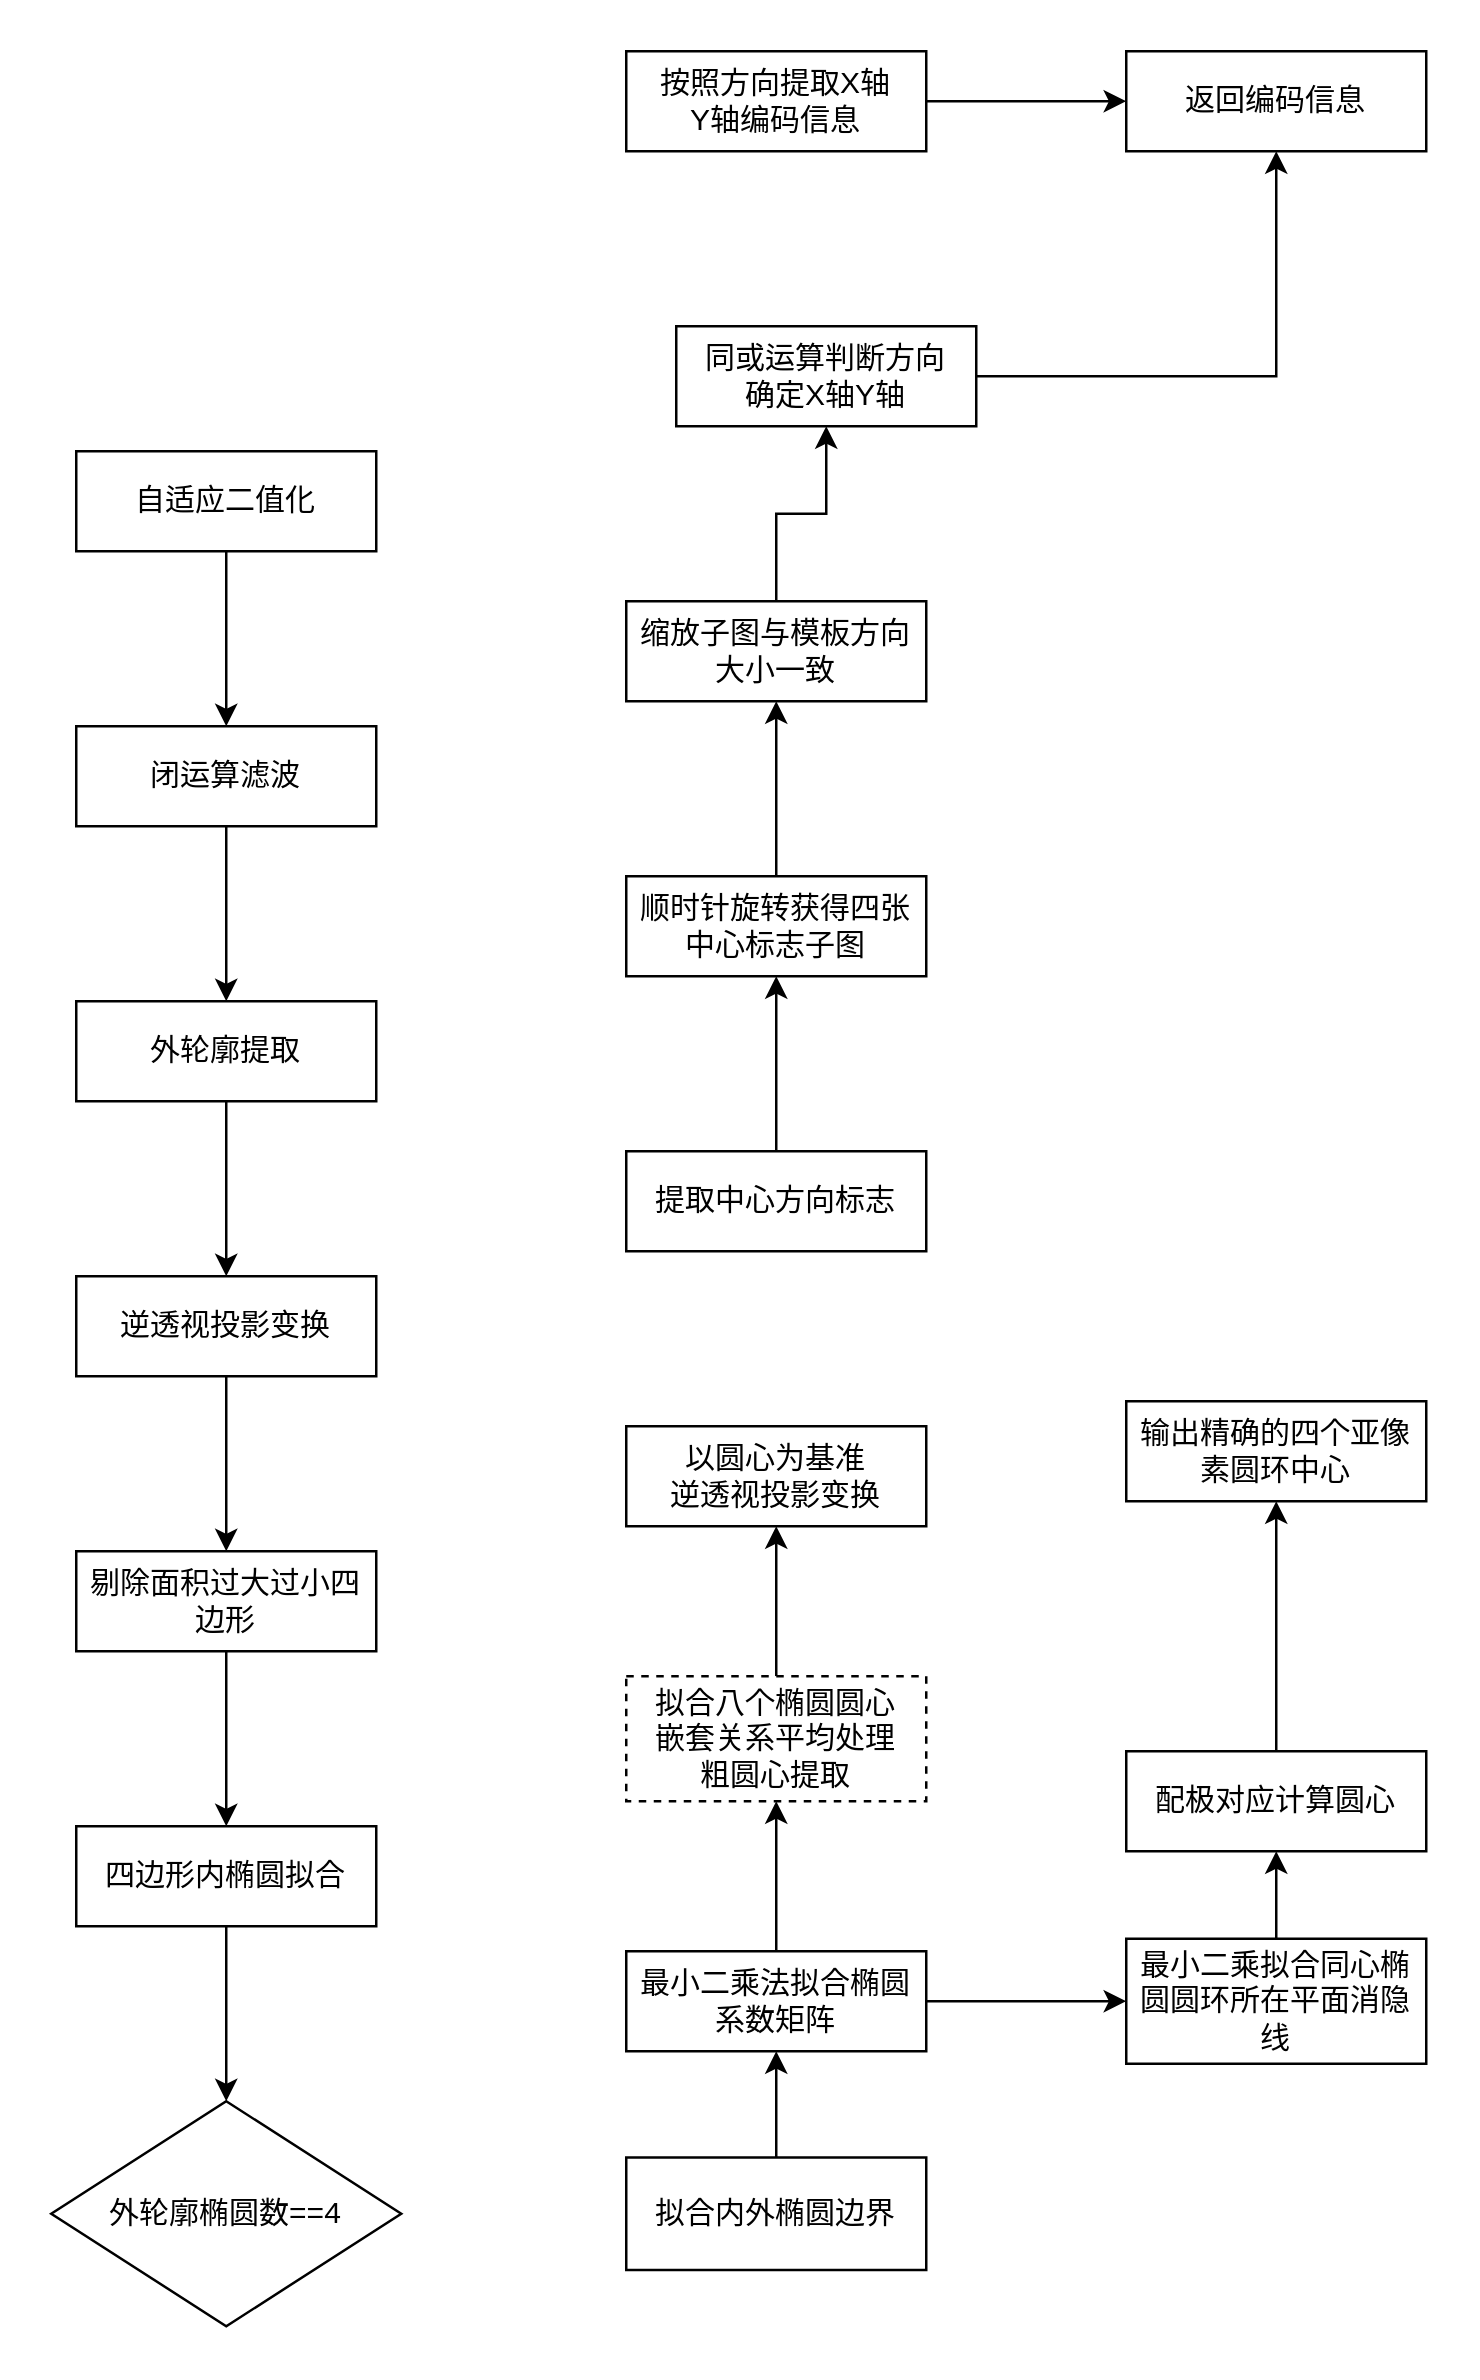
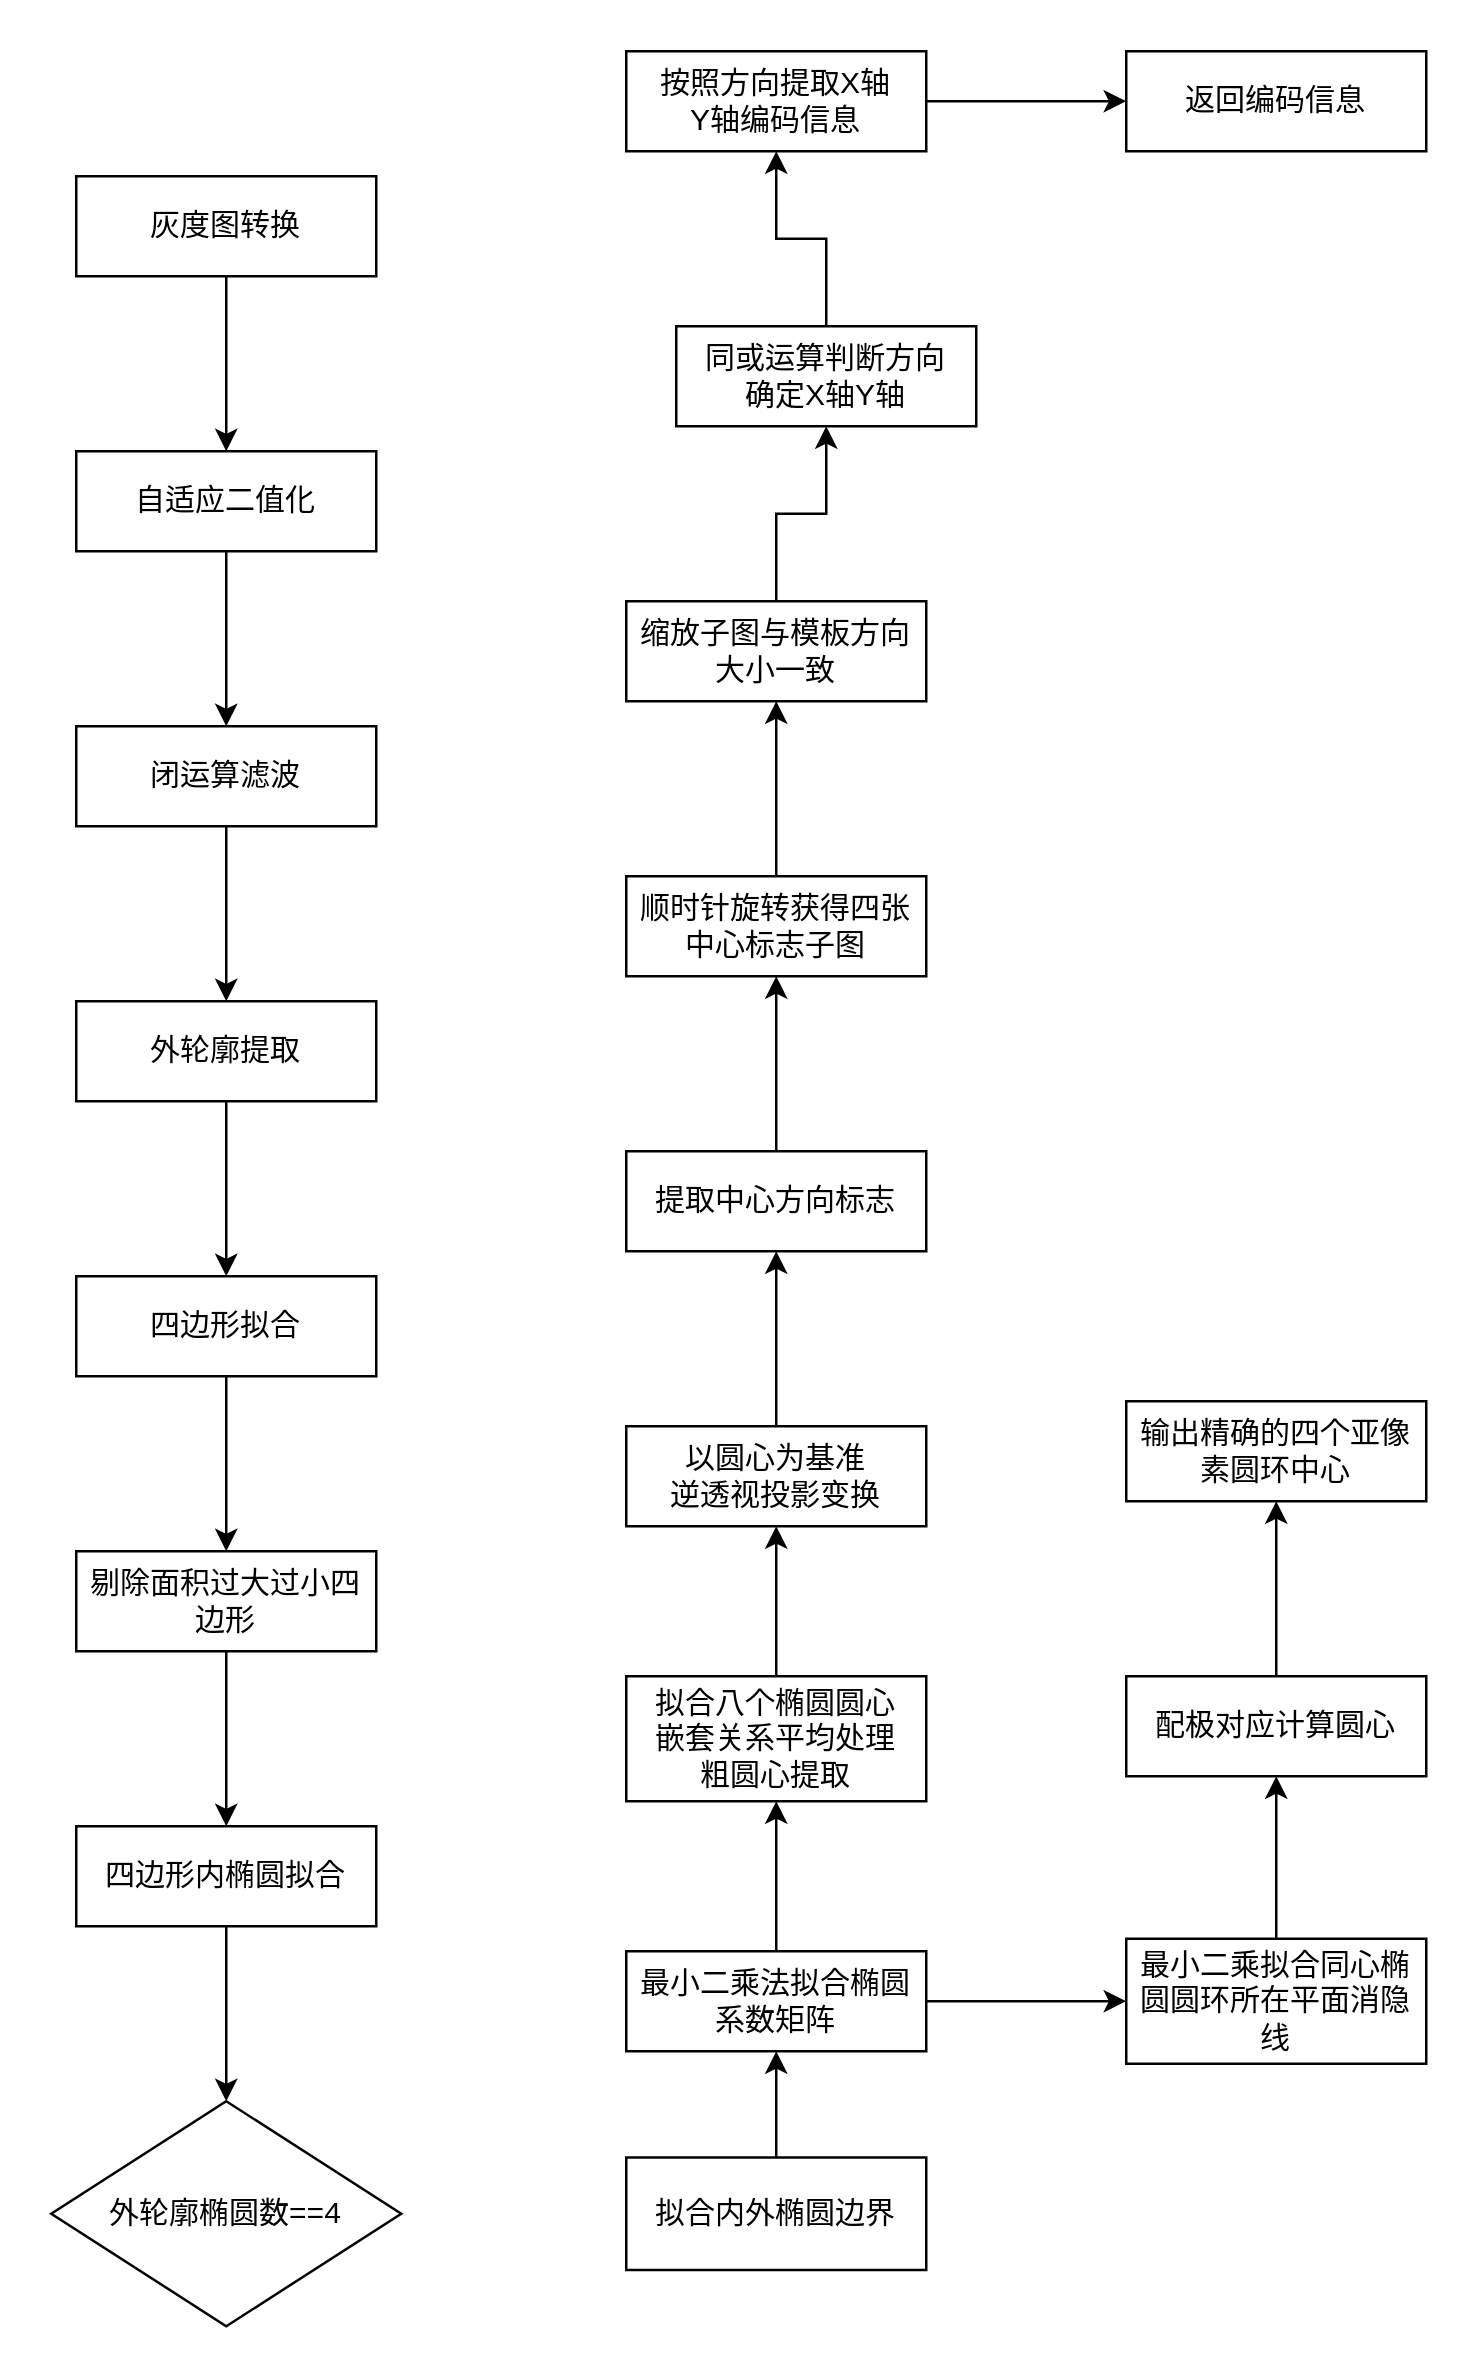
node "灰度图转换": added
edge "灰度图转换" -> "自适应二值化": added
edge "同或运算判断方向 确定X轴Y轴" -> "返回编码信息": now "同或运算判断方向 确定X轴Y轴" -> "按照方向提取X轴 Y轴编码信息"
node "逆透视投影变换": label "逆透视投影变换" -> "四边形拟合"
edge "以圆心为基准 逆透视投影变换" -> "提取中心方向标志": added
node "拟合八个椭圆圆心 嵌套关系平均处理 粗圆心提取": style dashed -> solid
node "配极对应计算圆心": moved (1276, 1801) -> (1276, 1726)
